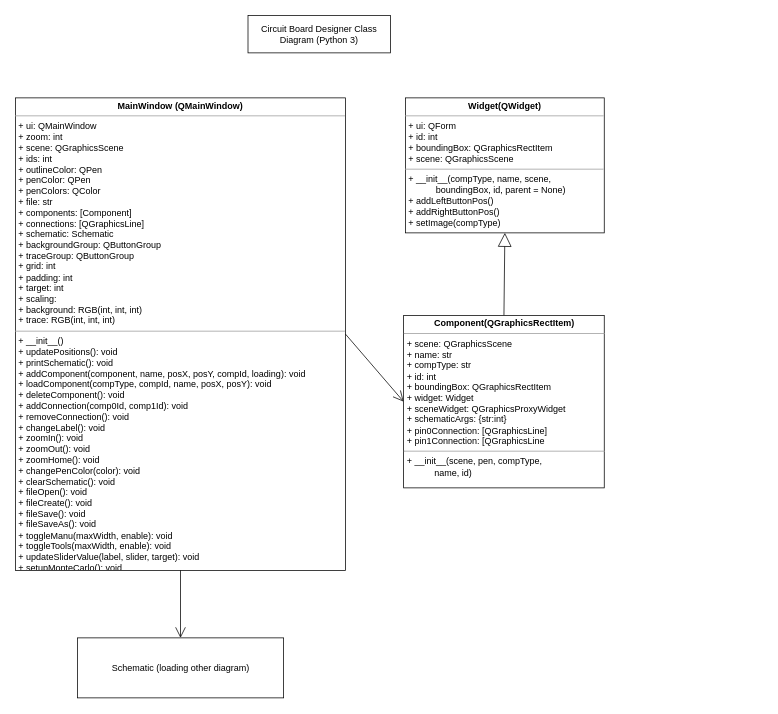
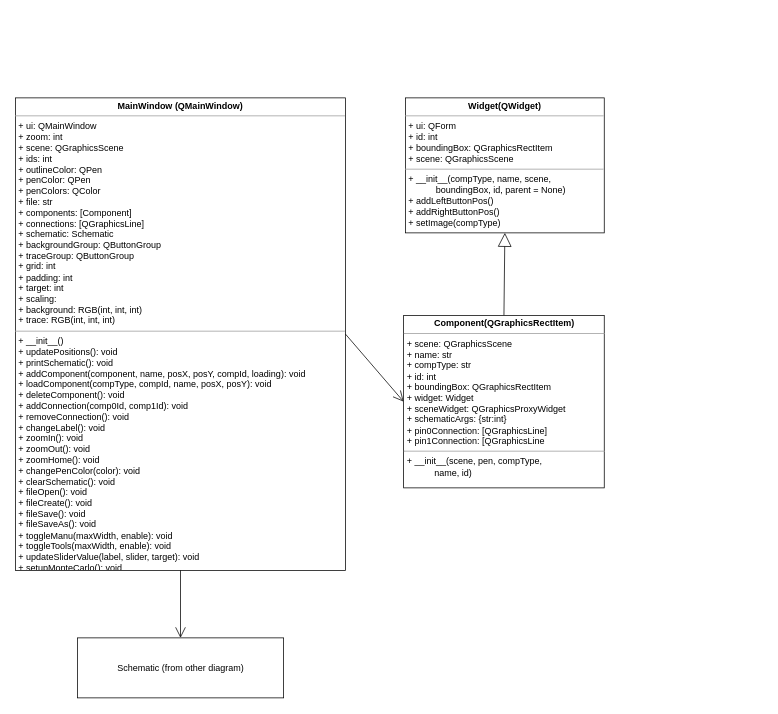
node "Circuit Board Designer Class Diagram (Python 3)": removed
node "Schematic (loading other diagram)": label "Schematic (loading other diagram)" -> "Schematic (from other diagram)"
